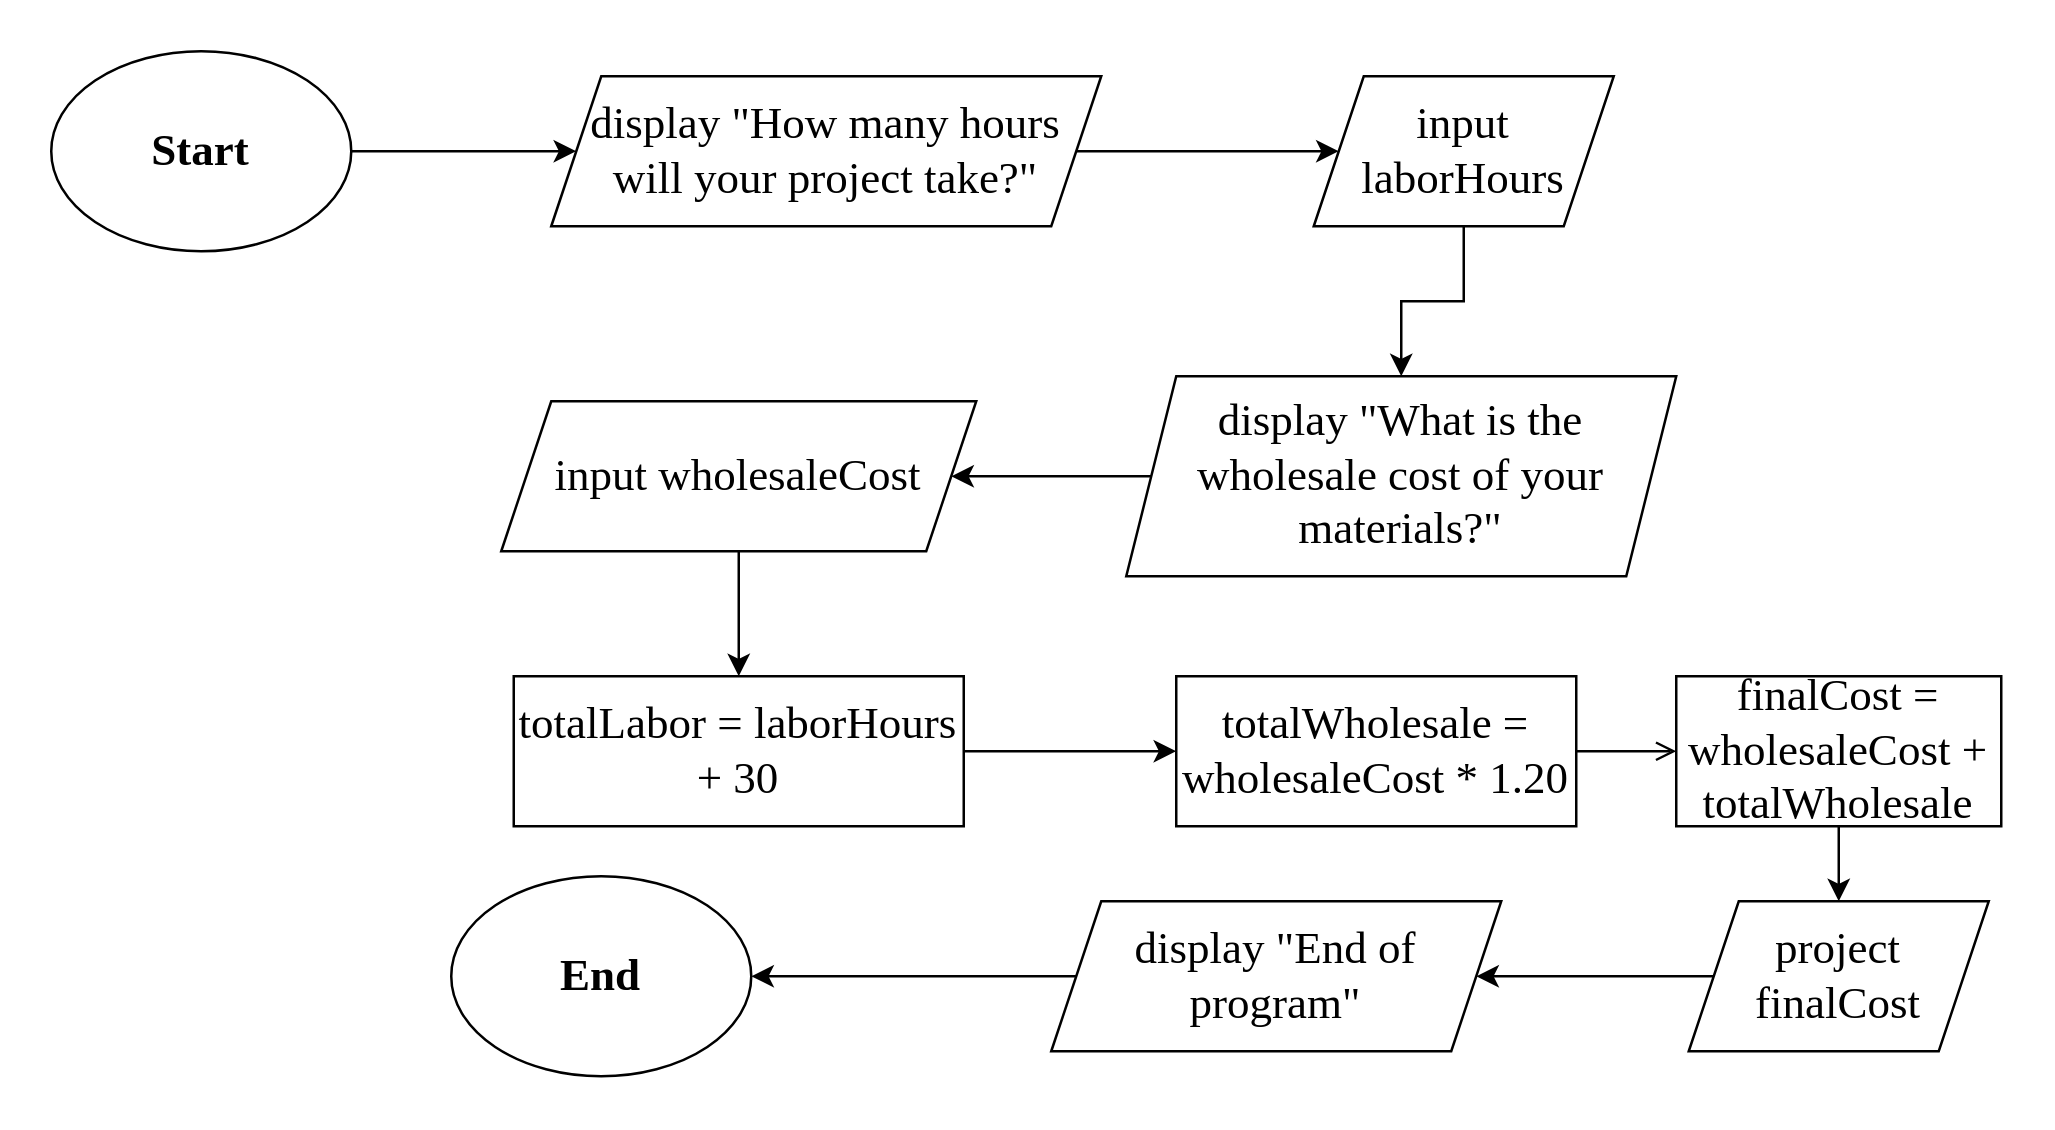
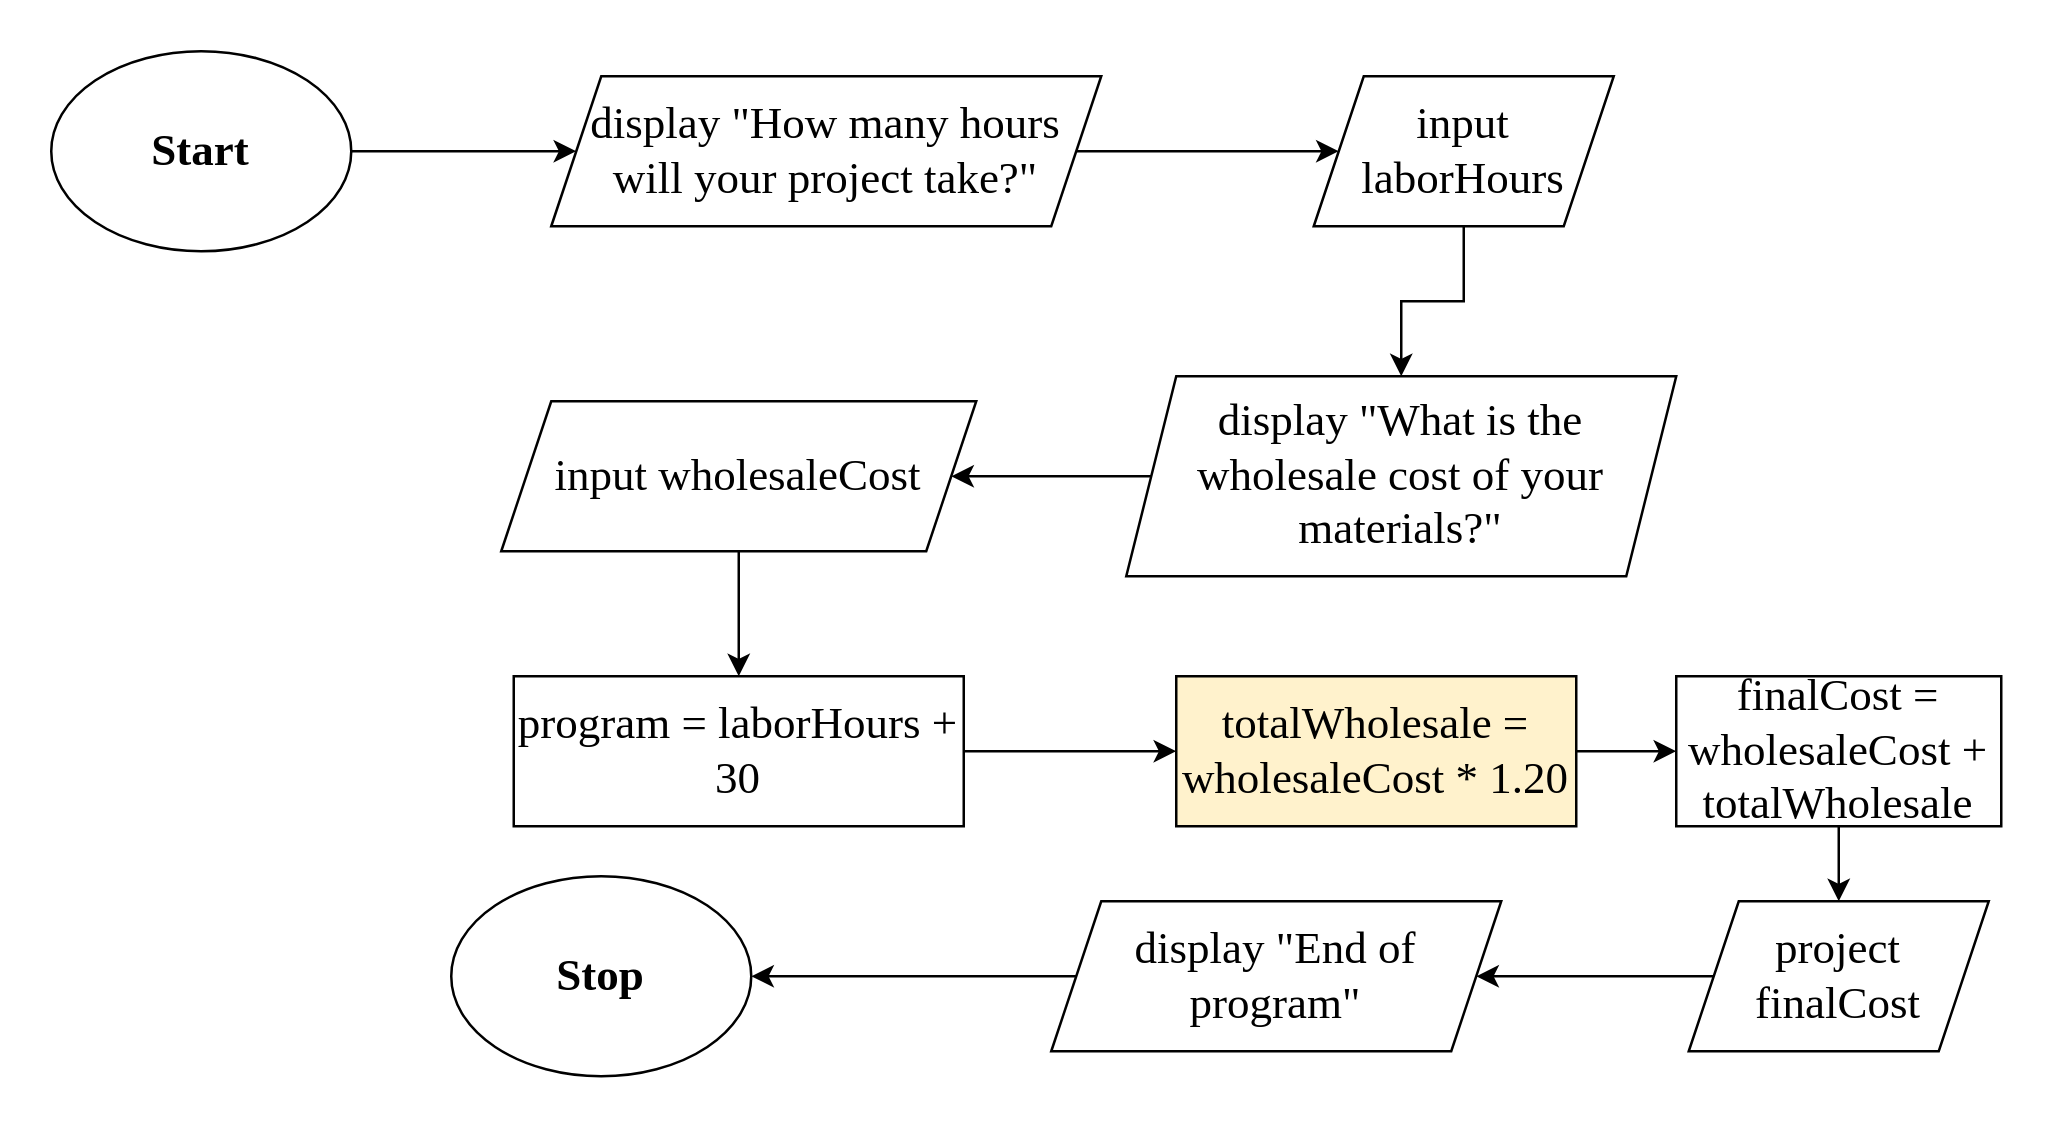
node "totalLabor = laborHours + 30": label "totalLabor = laborHours + 30" -> "program = laborHours + 30"
node "totalWholesale = wholesaleCost * 1.20": fillcolor #ffffff -> #fff2cc
edge "totalWholesale = wholesaleCost * 1.20" -> "finalCost = wholesaleCost + totalWholesale": arrowhead open -> classic
node "End": label "End" -> "Stop"
